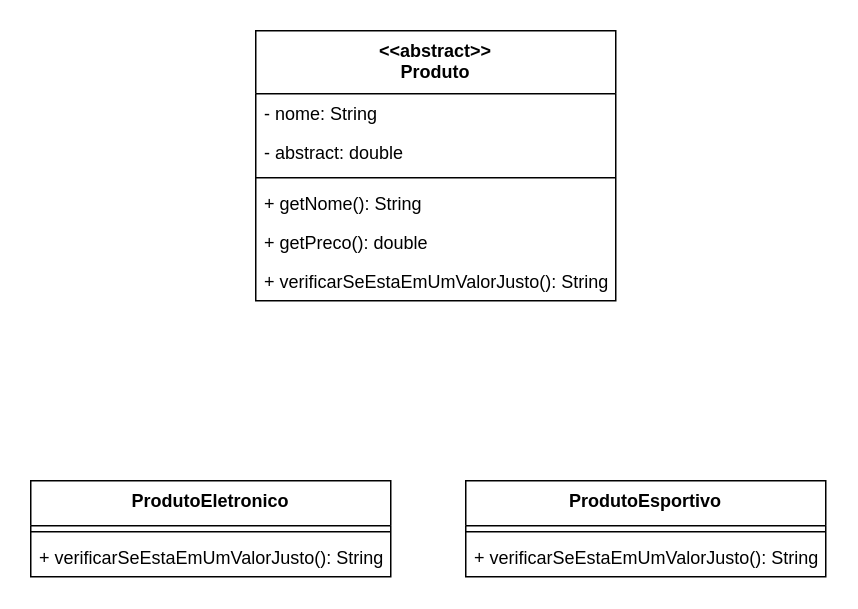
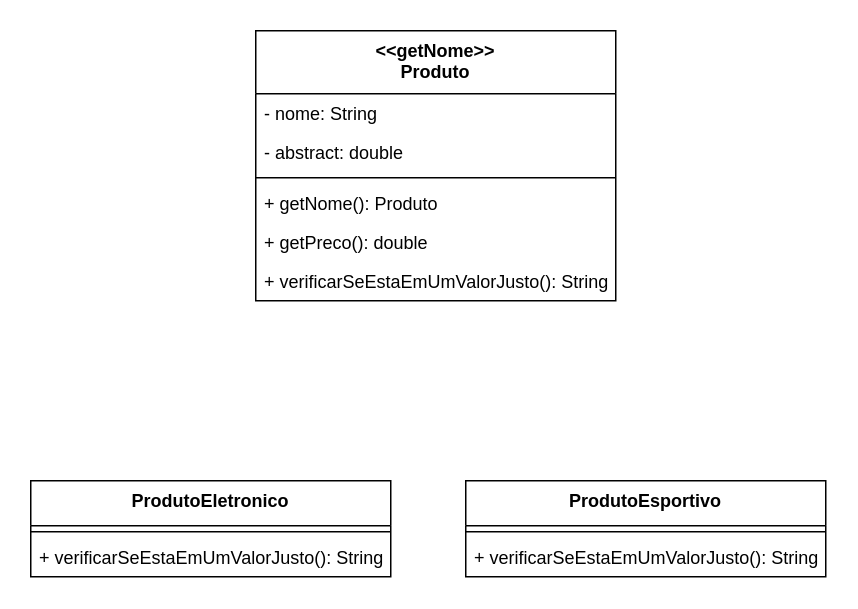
node "<<abstract>> Produto": label "<<abstract>> Produto" -> "<<getNome>> Produto"
node "+ getNome(): String": label "+ getNome(): String" -> "+ getNome(): Produto"
